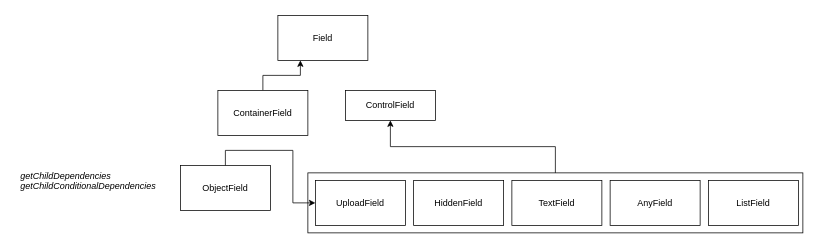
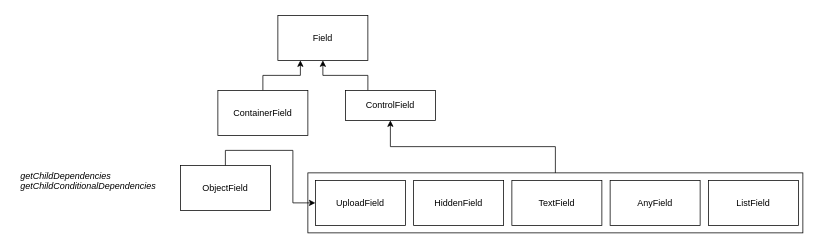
edge "ControlField" -> "Field": added
